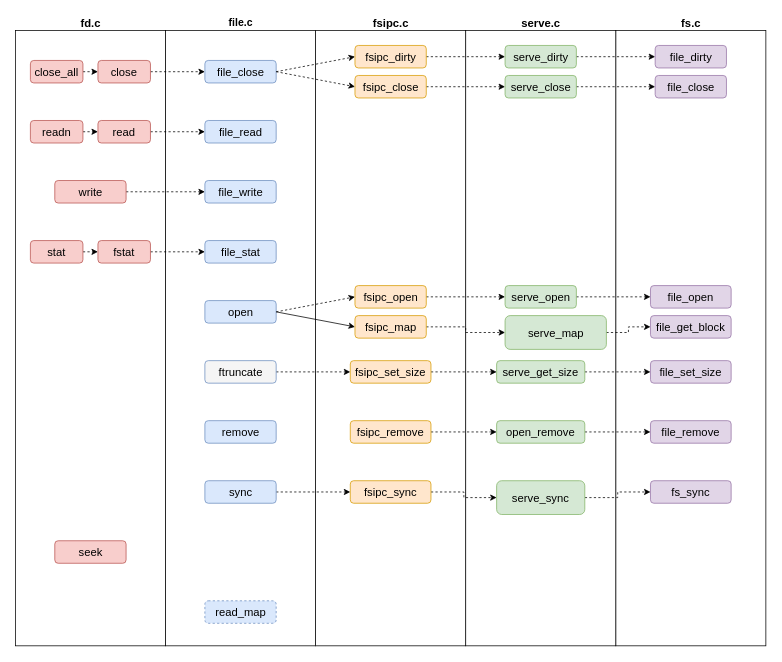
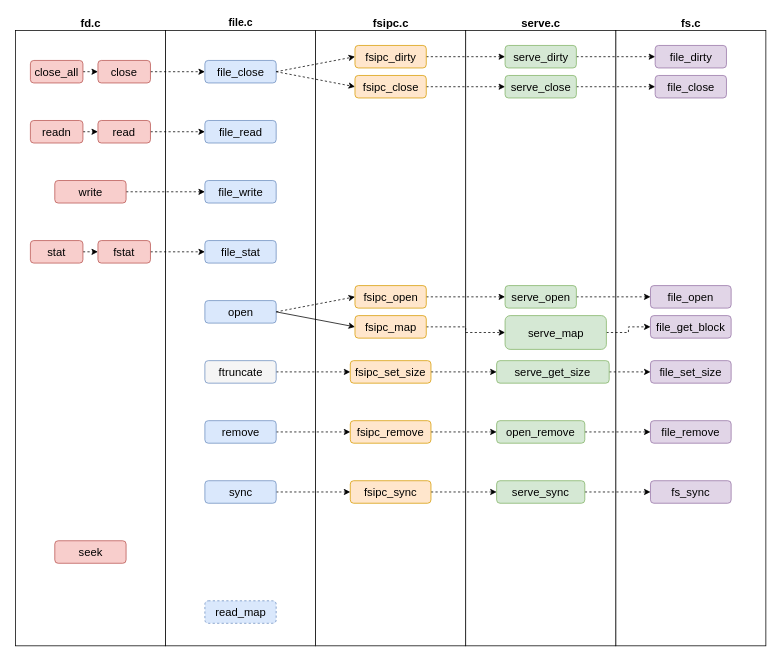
node "serve_get_size": size 88x23 -> 113x23
edge "remove" -> "fsipc_remove": added
node "serve_sync": size 88x34 -> 88x23
